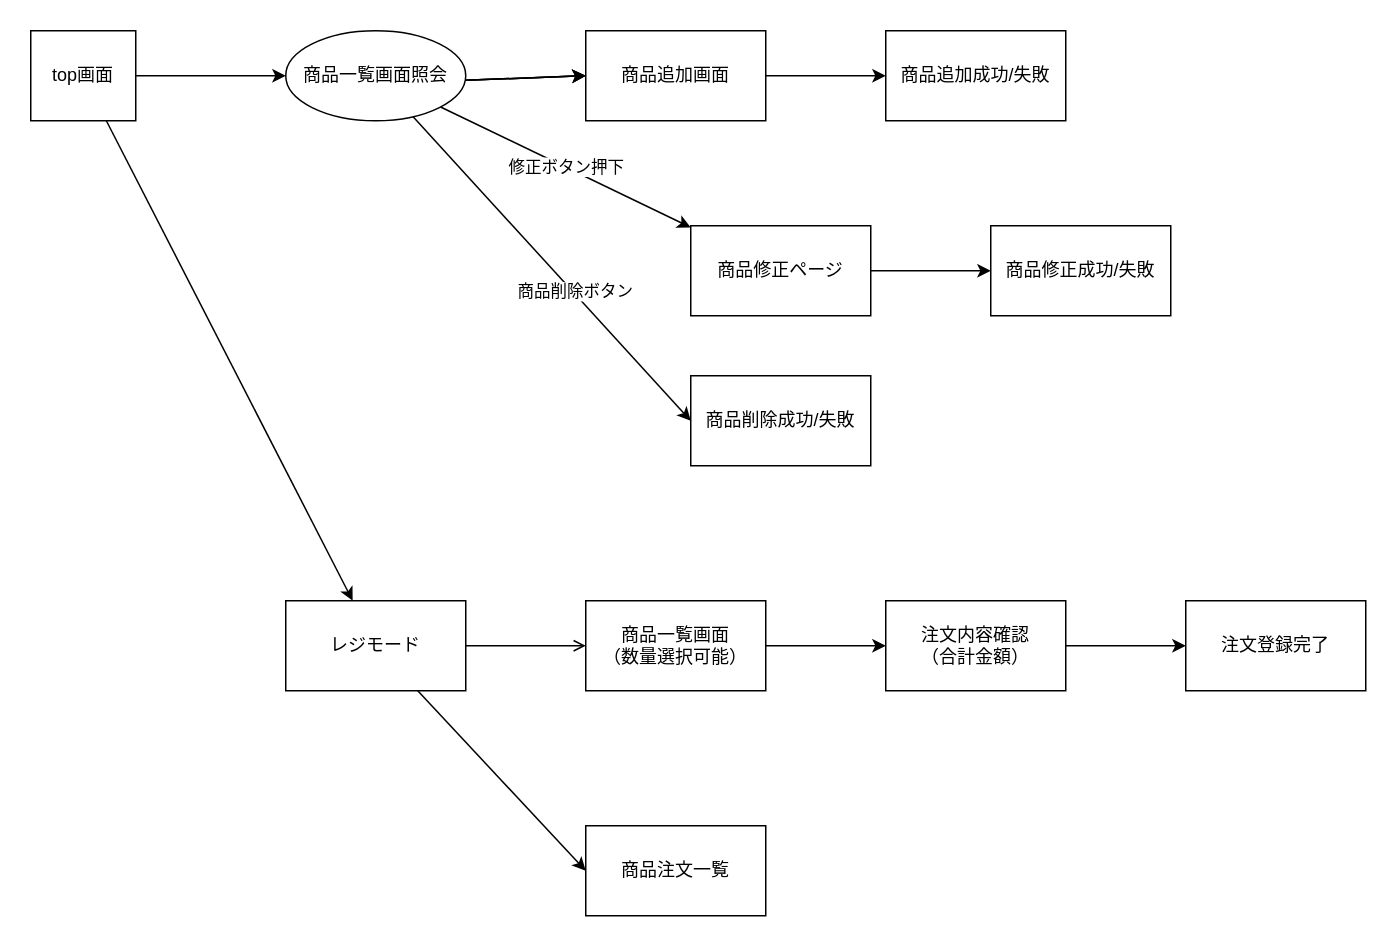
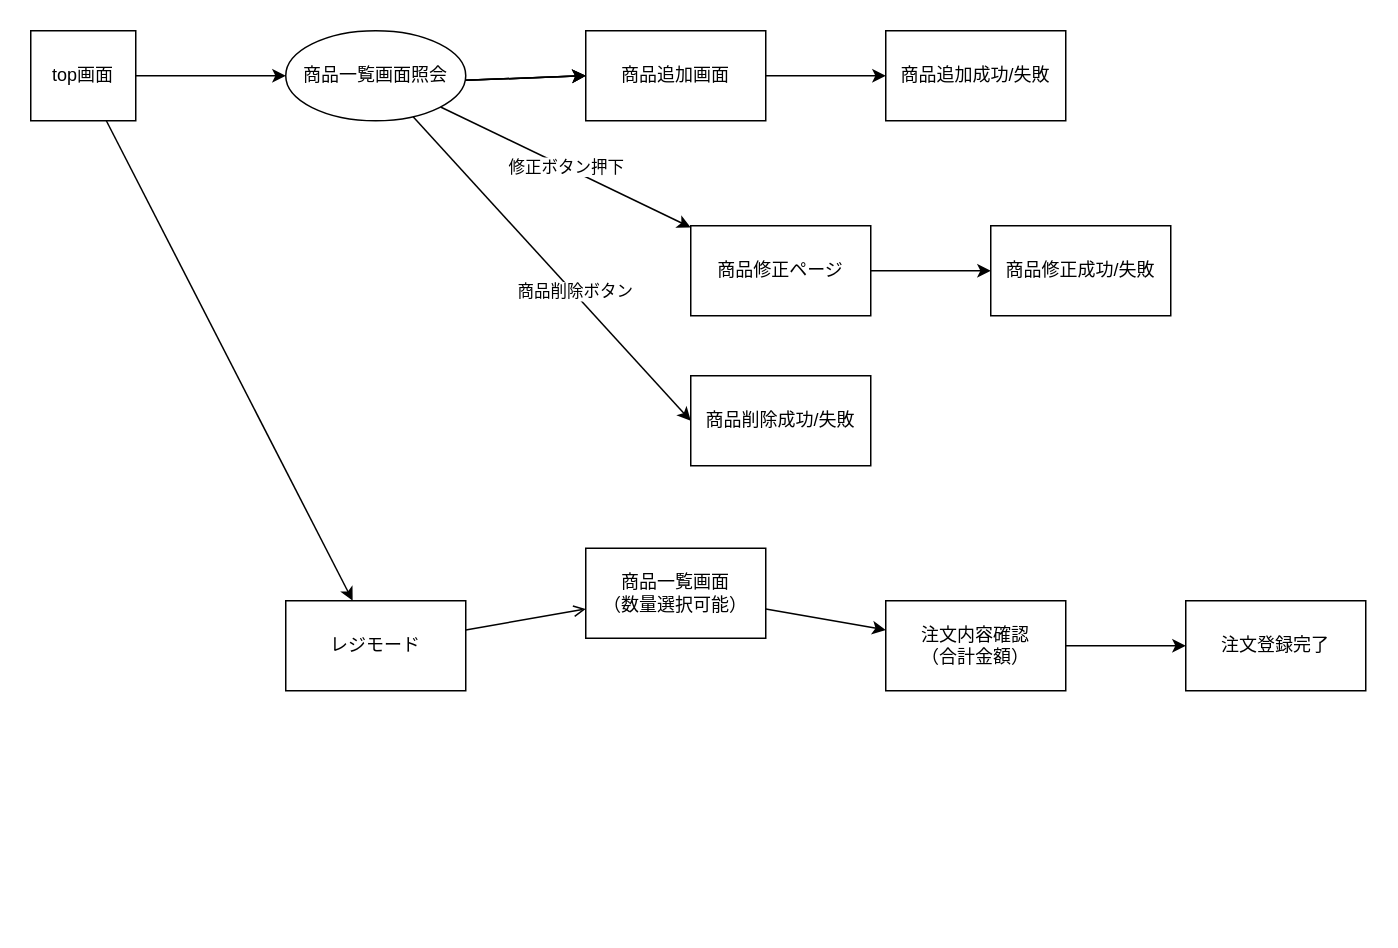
node "商品一覧画面 （数量選択可能）": moved (676, 646) -> (676, 593)
edge "レジモード" -> "商品注文一覧": removed
node "商品注文一覧": removed
